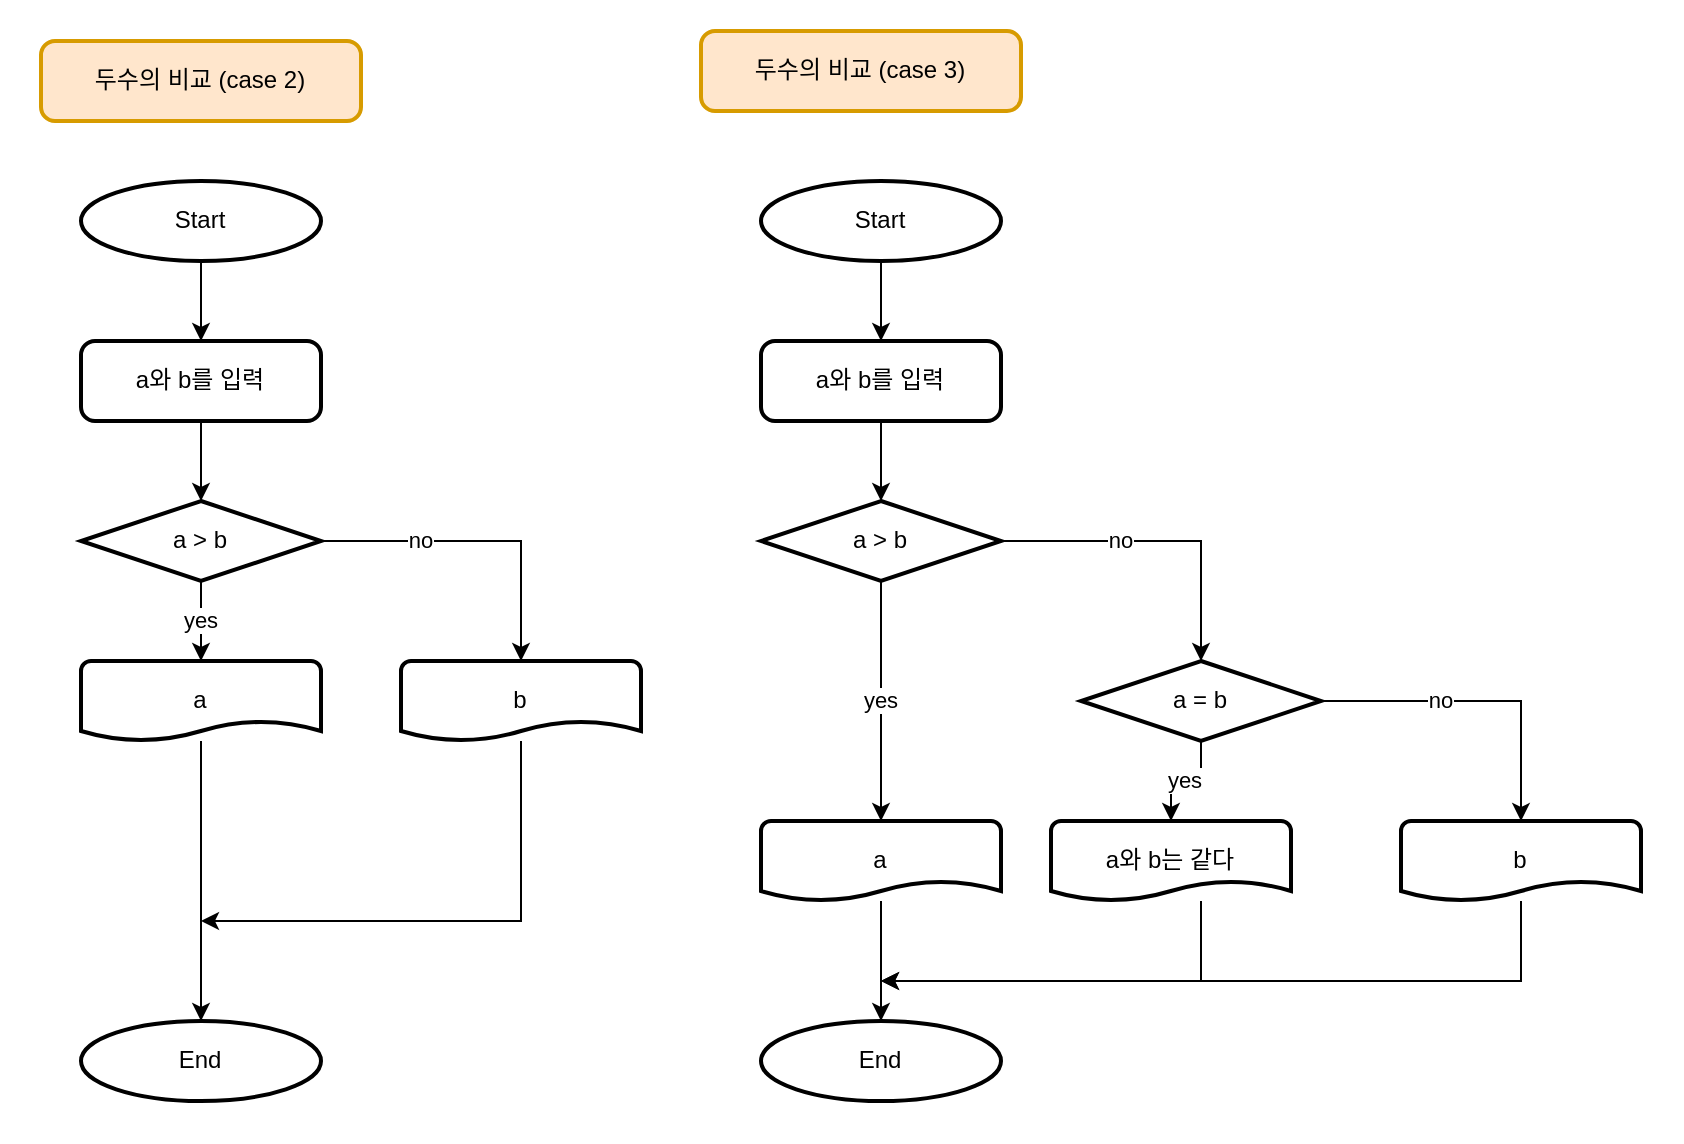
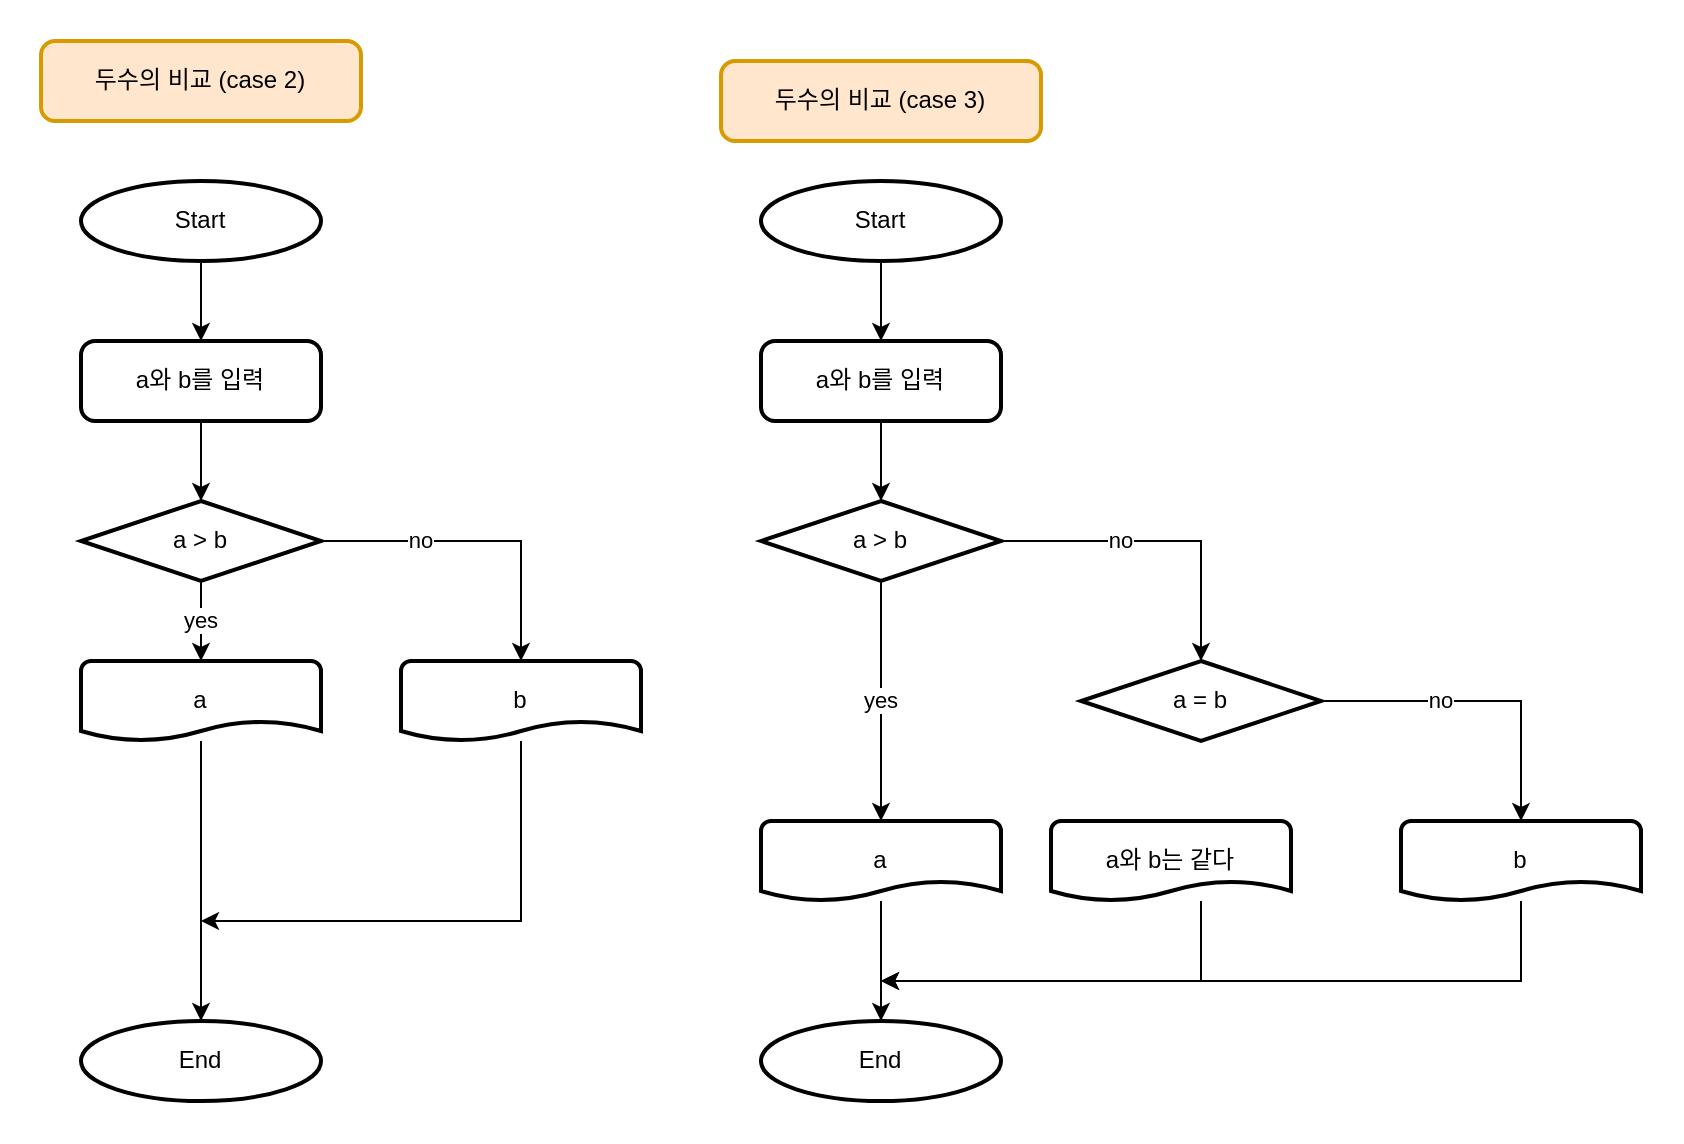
node "두수의 비교 (case 3)": moved (861, 71) -> (881, 101)
edge "a = b" -> "a와 b는 같다": removed, label "yes"
